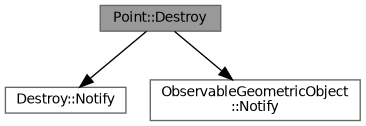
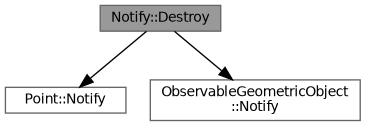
node "Point::Destroy": label "Point::Destroy" -> "Notify::Destroy"
node "Destroy::Notify": label "Destroy::Notify" -> "Point::Notify"
